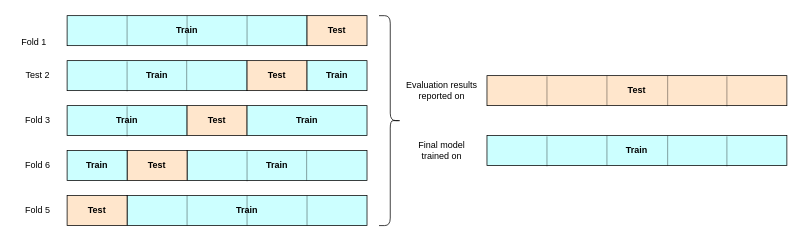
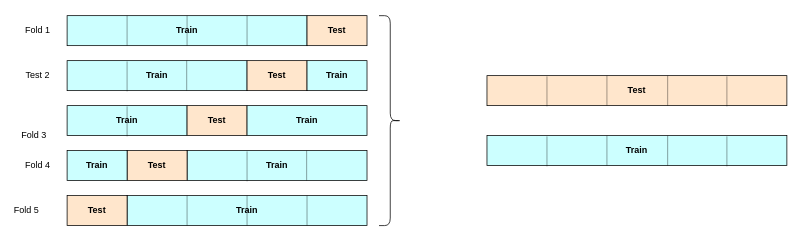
node "Fold 1": moved (34, 42) -> (38, 30)
node "Evaluation results reported on": removed
node "Fold 3": moved (38, 120) -> (34, 135)
node "Final model trained on": removed
node "Fold 6": label "Fold 6" -> "Fold 4"
node "Fold 5": moved (38, 210) -> (27, 210)
